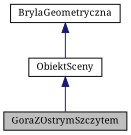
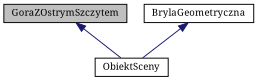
edge "GoraZOstrymSzczytem" -> "ObiektSceny": reversed
